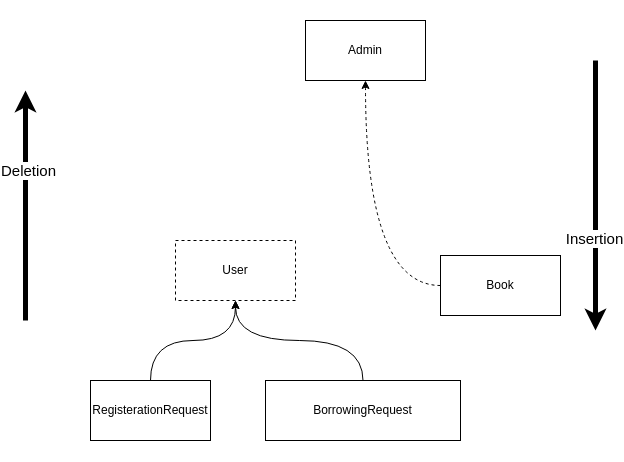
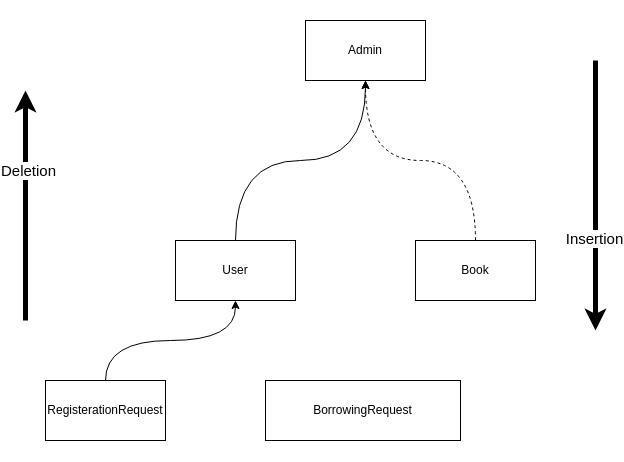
edge "User" -> "Admin": added
node "User": style dashed -> solid
node "Book": moved (501, 286) -> (476, 271)
edge "BorrowingRequest" -> "User": removed
node "RegisterationRequest": moved (151, 411) -> (106, 411)
